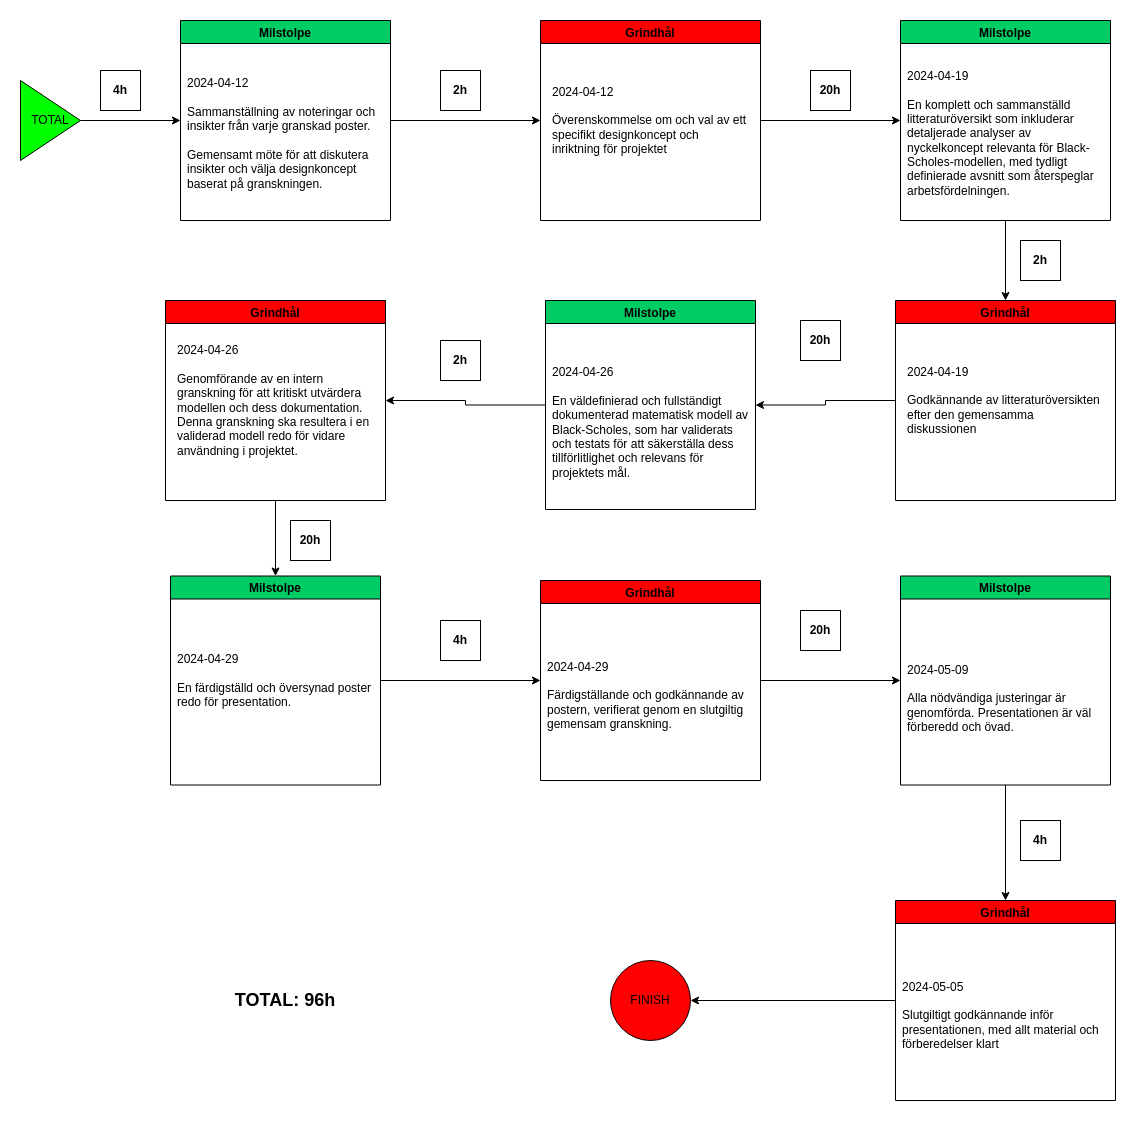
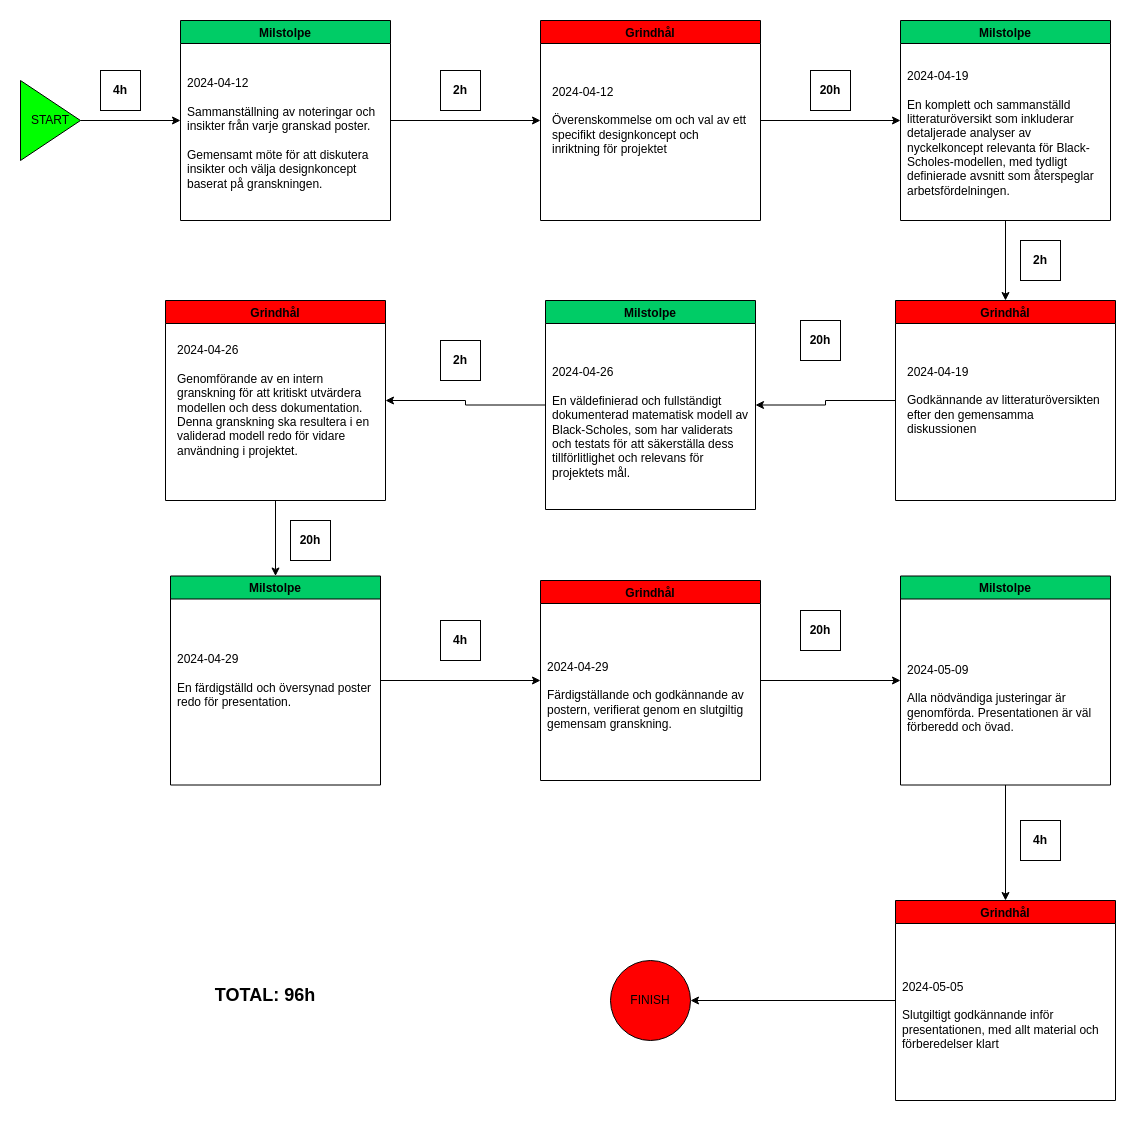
node "TOTAL": label "TOTAL" -> "START"
node "TOTAL: 96h": moved (286, 1001) -> (266, 996)
